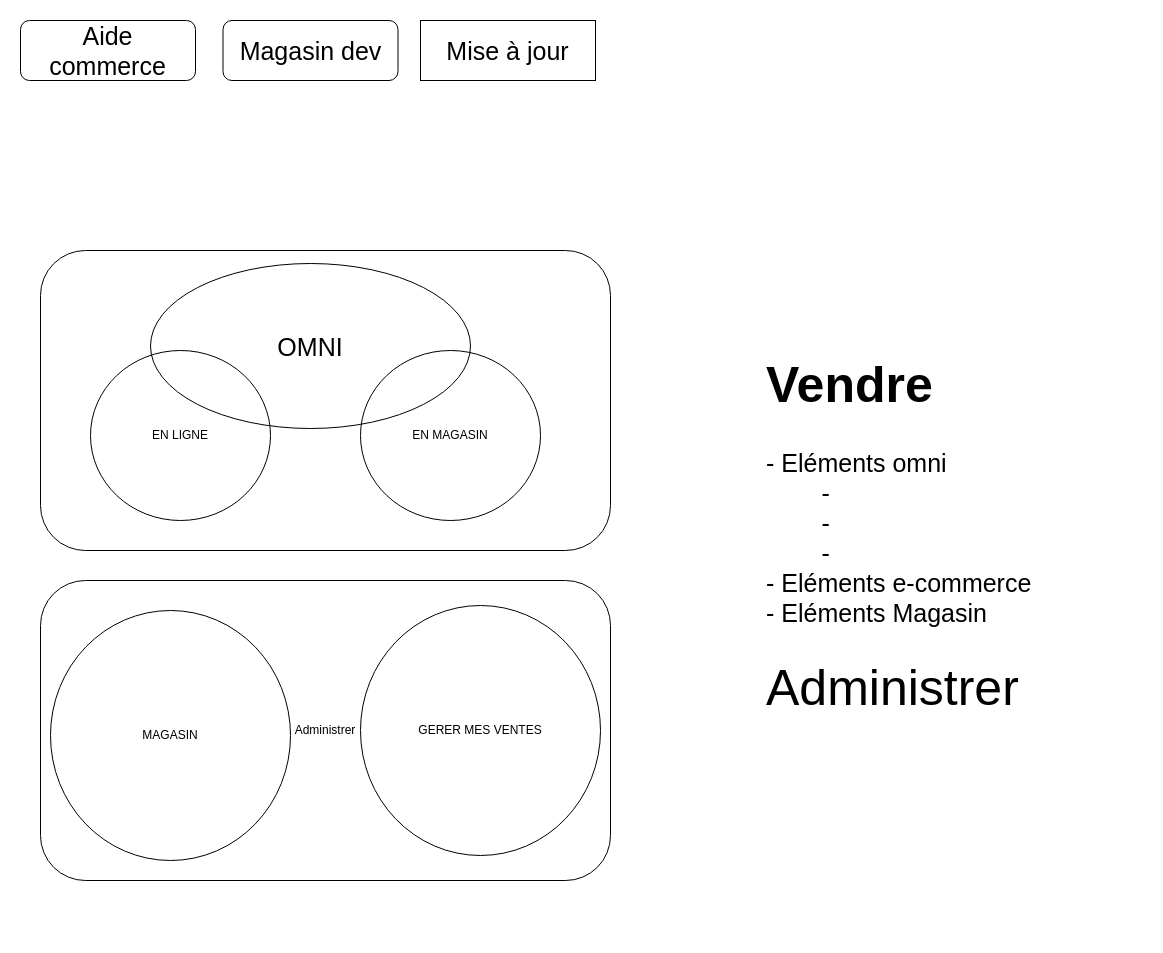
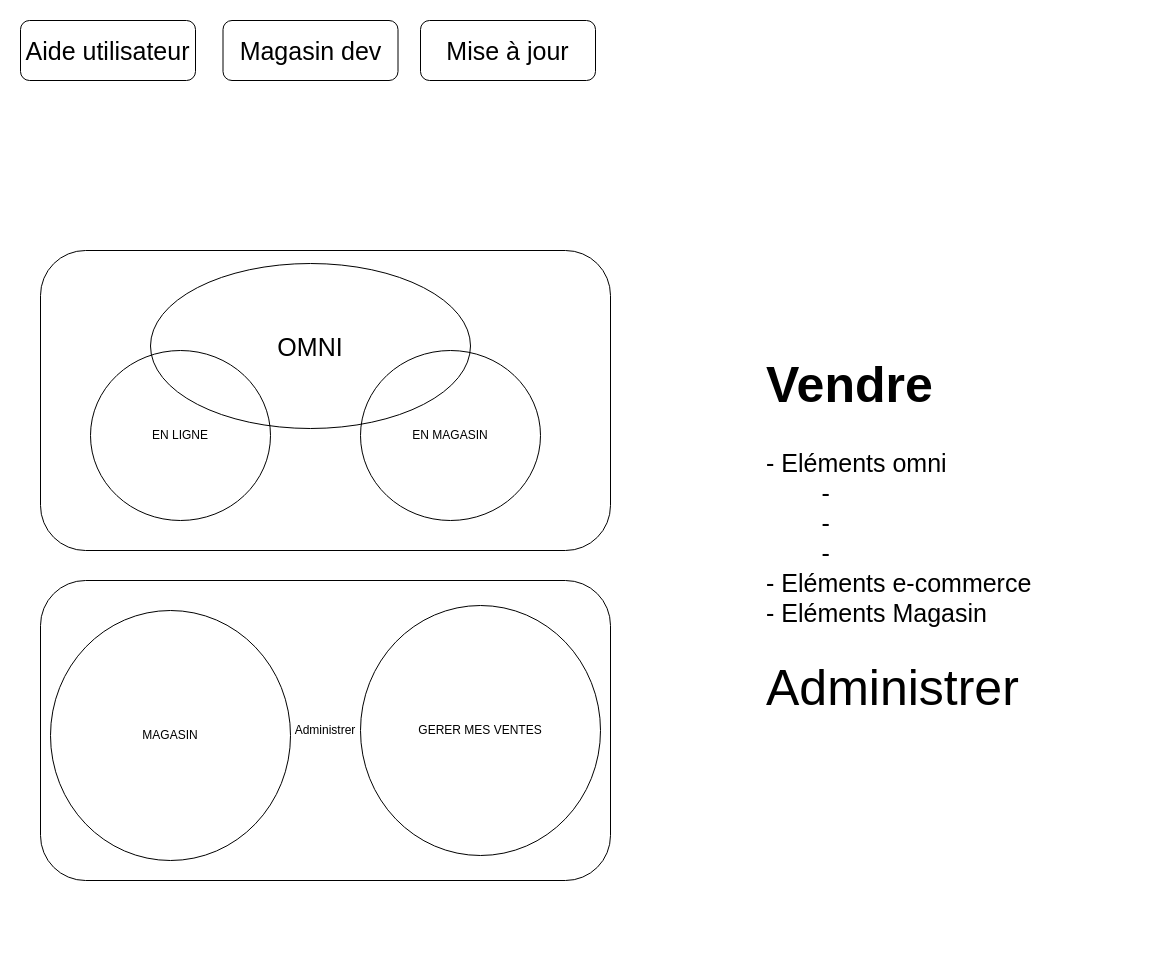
node "Aide commerce": label "Aide commerce" -> "Aide utilisateur"
node "Mise à jour": shape rectangle -> rounded rectangle
